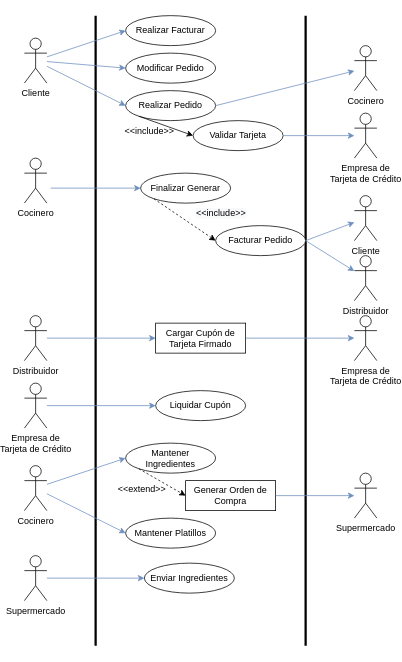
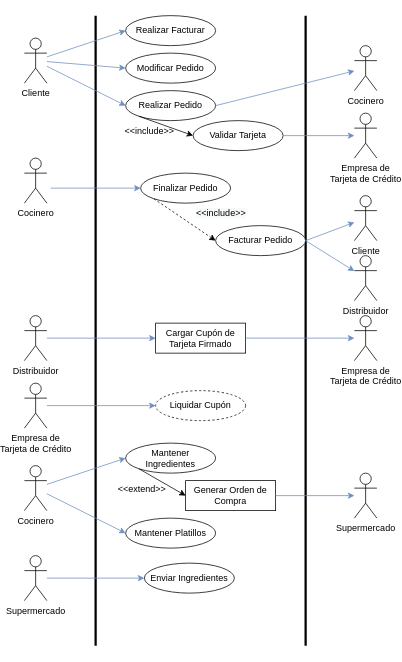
node "Finalizar Generar": label "Finalizar Generar" -> "Finalizar Pedido"
node "Liquidar Cupón": style solid -> dashed
edge "Mantener Ingredientes" -> "Generar Orden de Compra": style dashed -> solid
